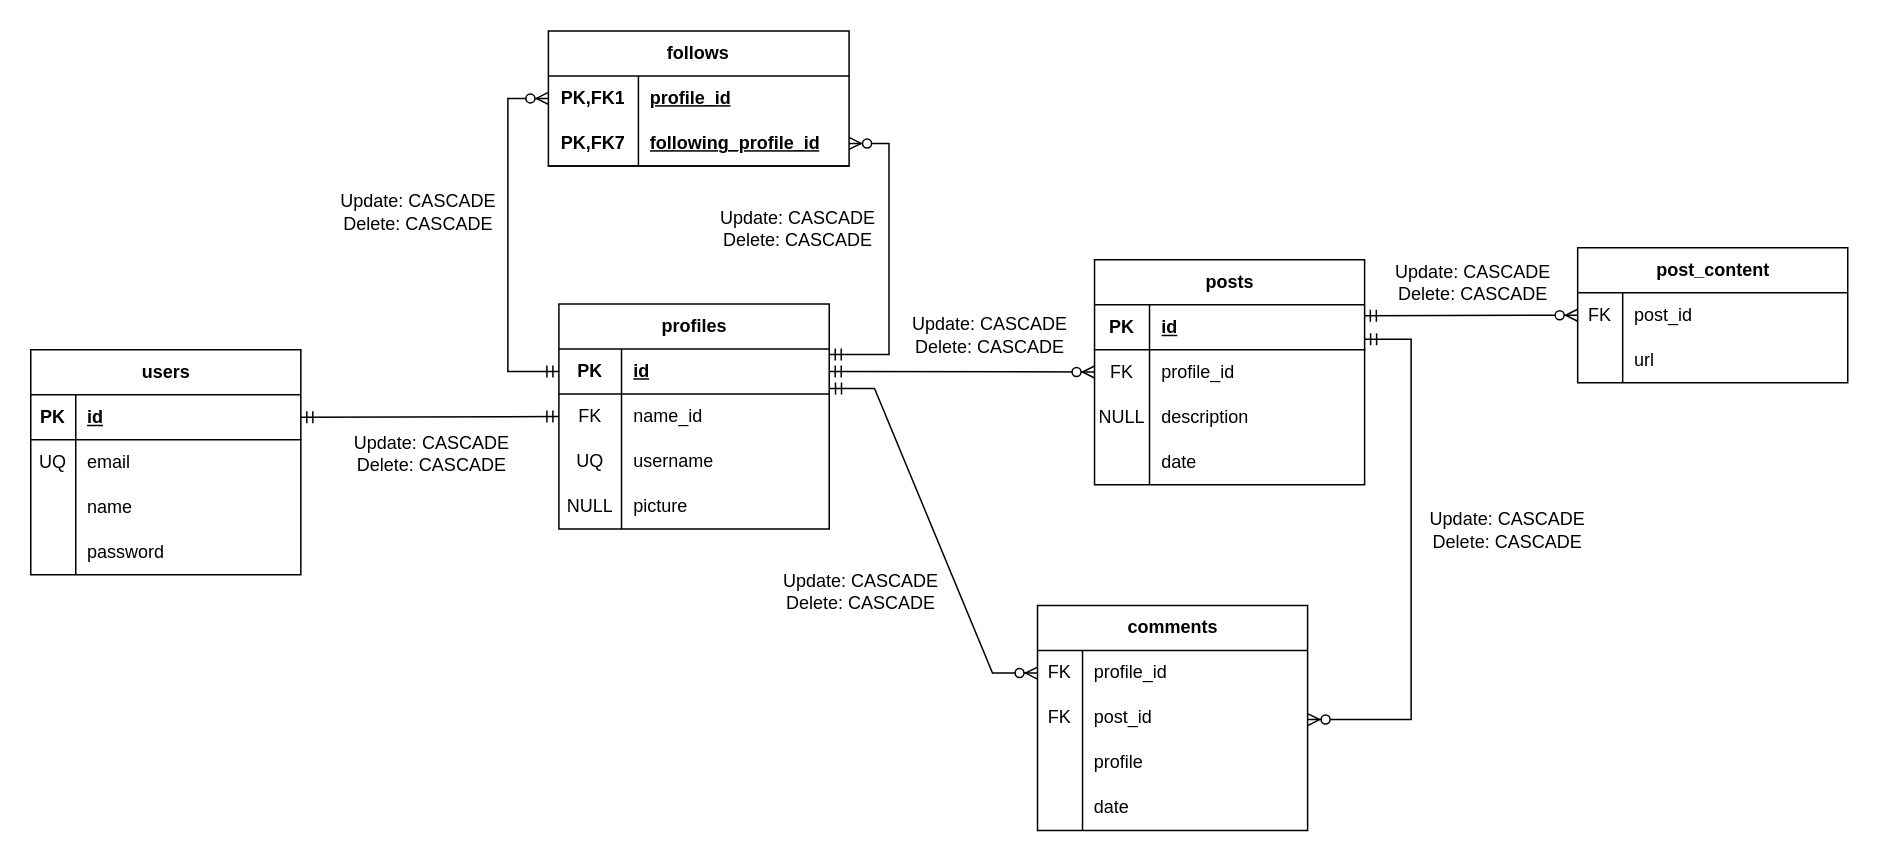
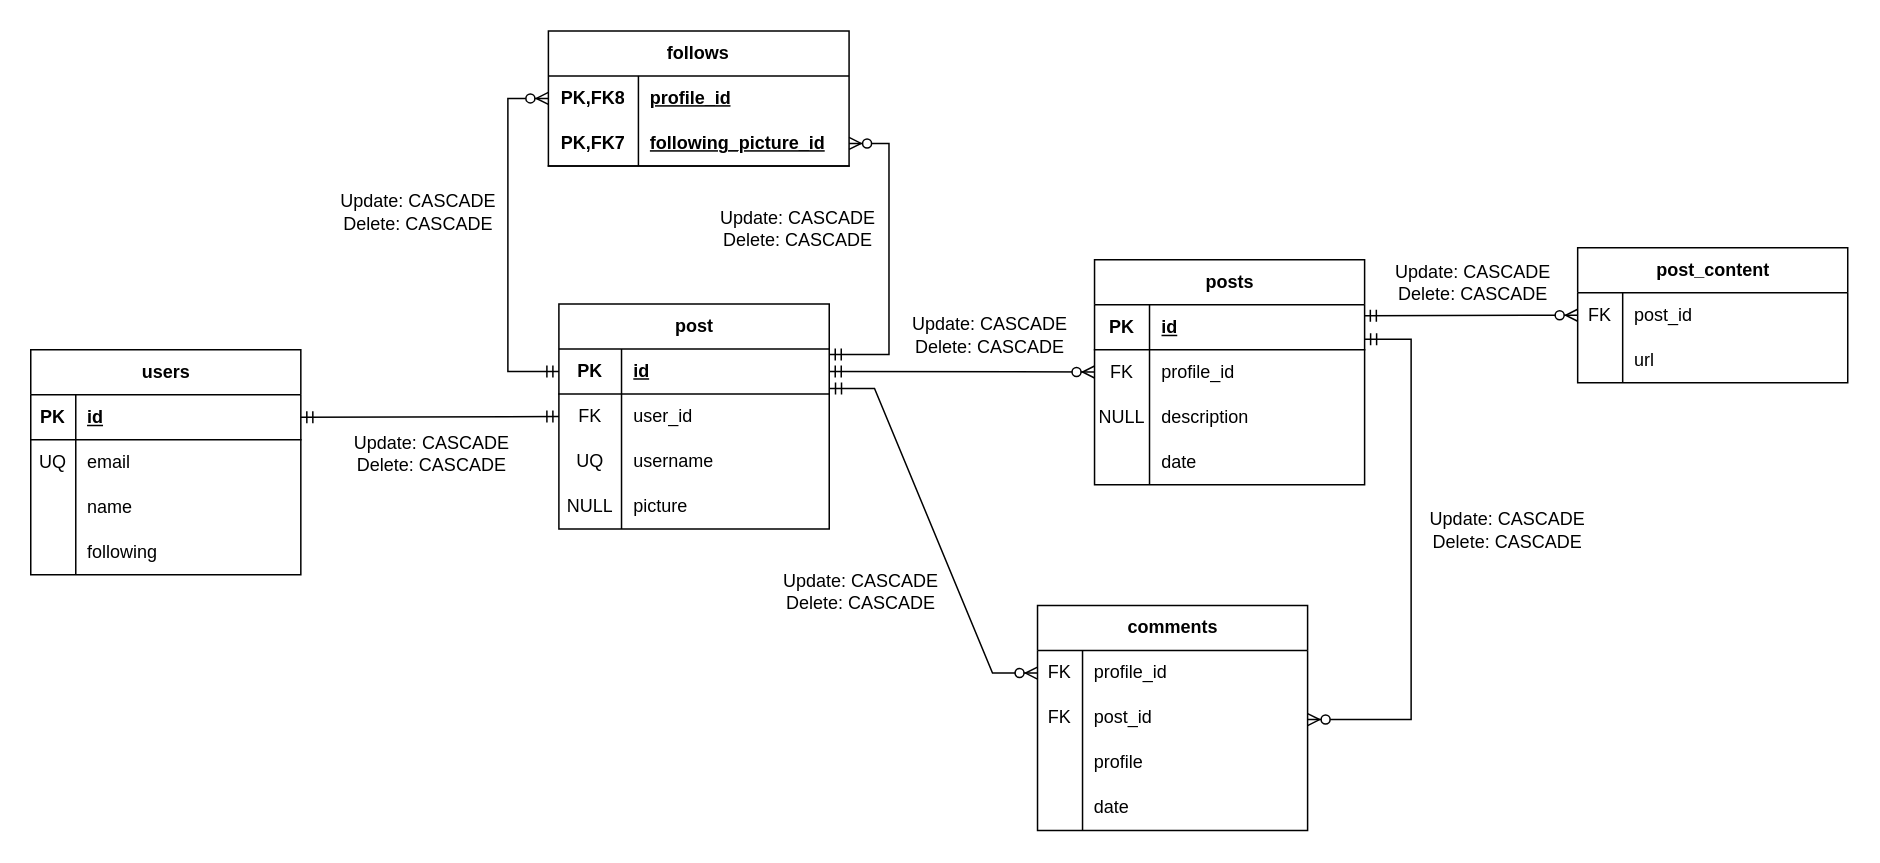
node "PK,FK1": label "PK,FK1" -> "PK,FK8"
node "following_profile_id": label "following_profile_id" -> "following_picture_id"
node "profiles": label "profiles" -> "post"
node "name_id": label "name_id" -> "user_id"
node "password": label "password" -> "following"
